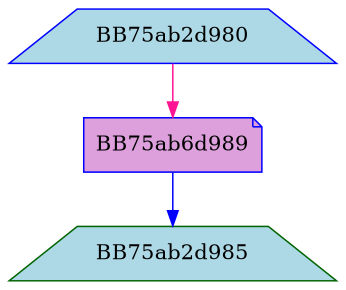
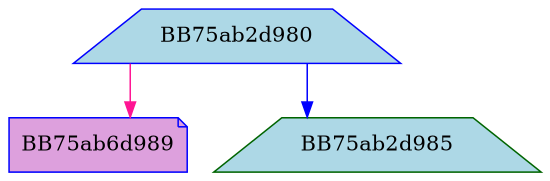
edge "BB75ab6d989" -> "BB75ab2d985": now "BB75ab2d980" -> "BB75ab2d985"
